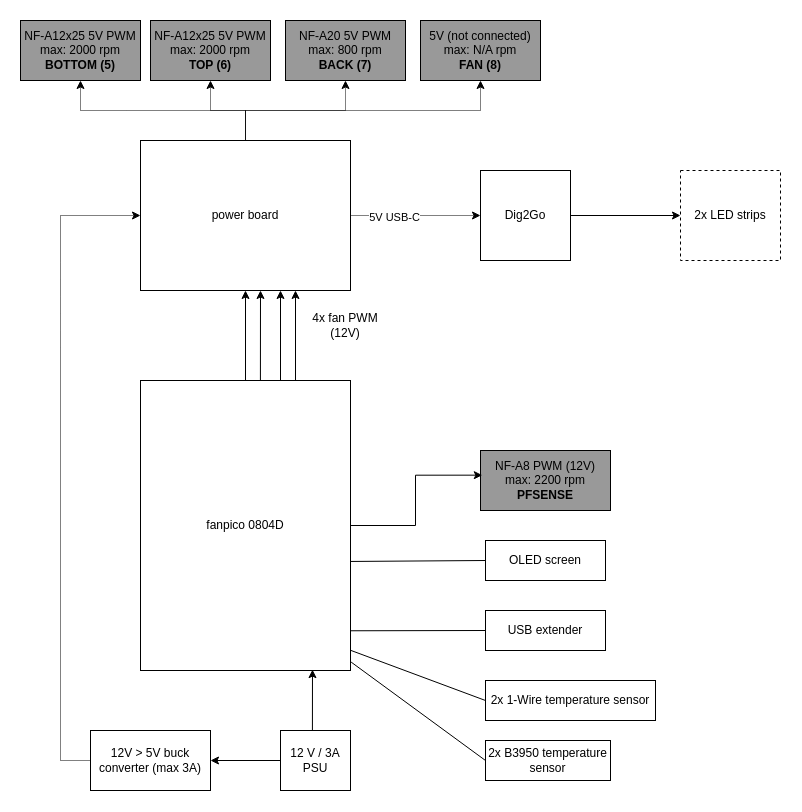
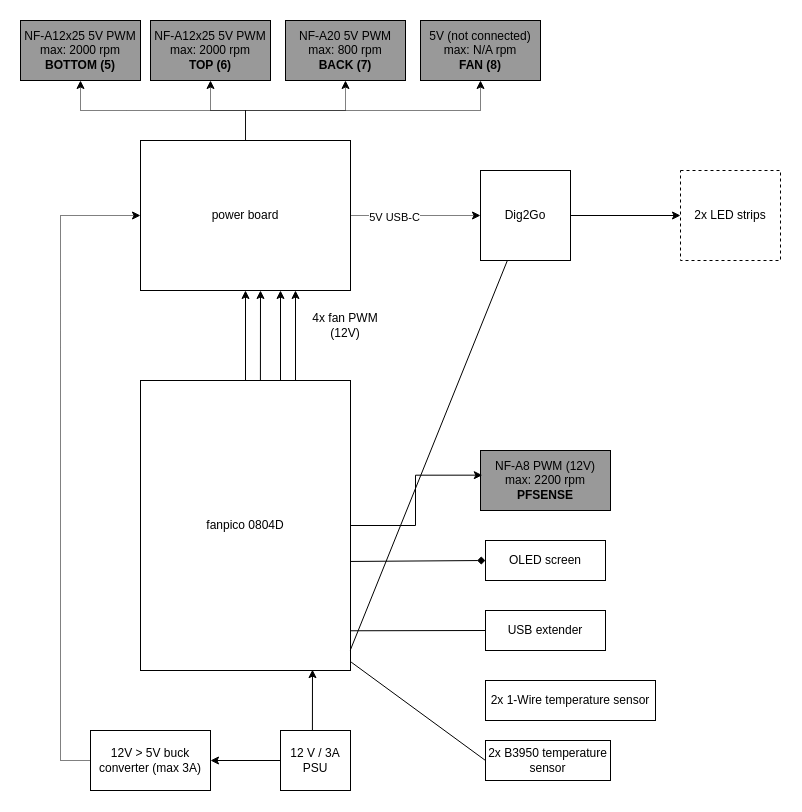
edge "fanpico 0804D" -- "OLED screen": arrowhead none -> diamond
edge "fanpico 0804D" -- "2x 1-Wire temperature sensor": now "fanpico 0804D" -- "Dig2Go"
